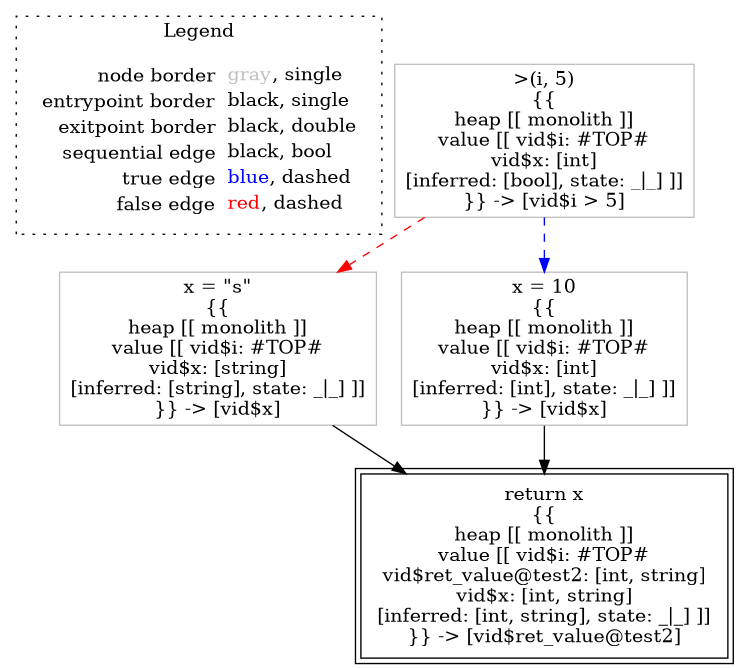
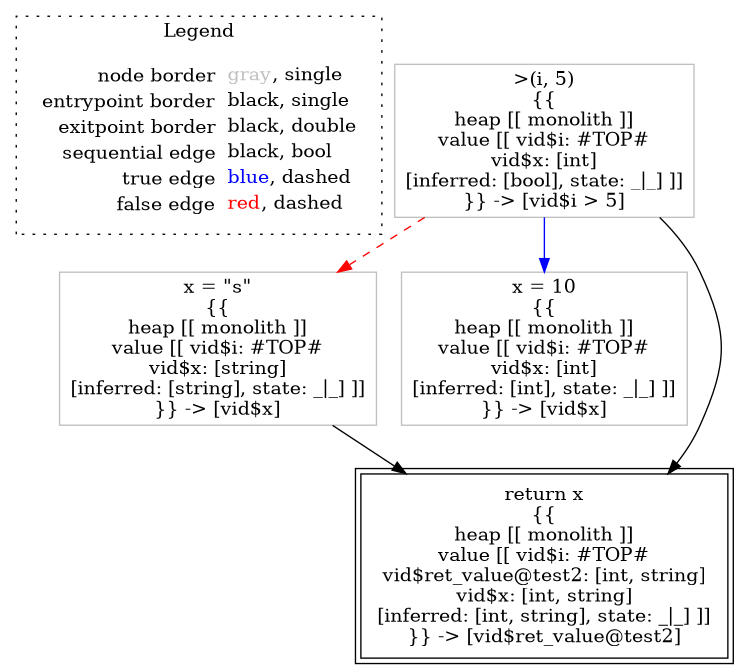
edge ">(i, 5)" -> "x = 10": style dashed -> solid
edge "x = 10" -> "return x": now ">(i, 5)" -> "return x"
